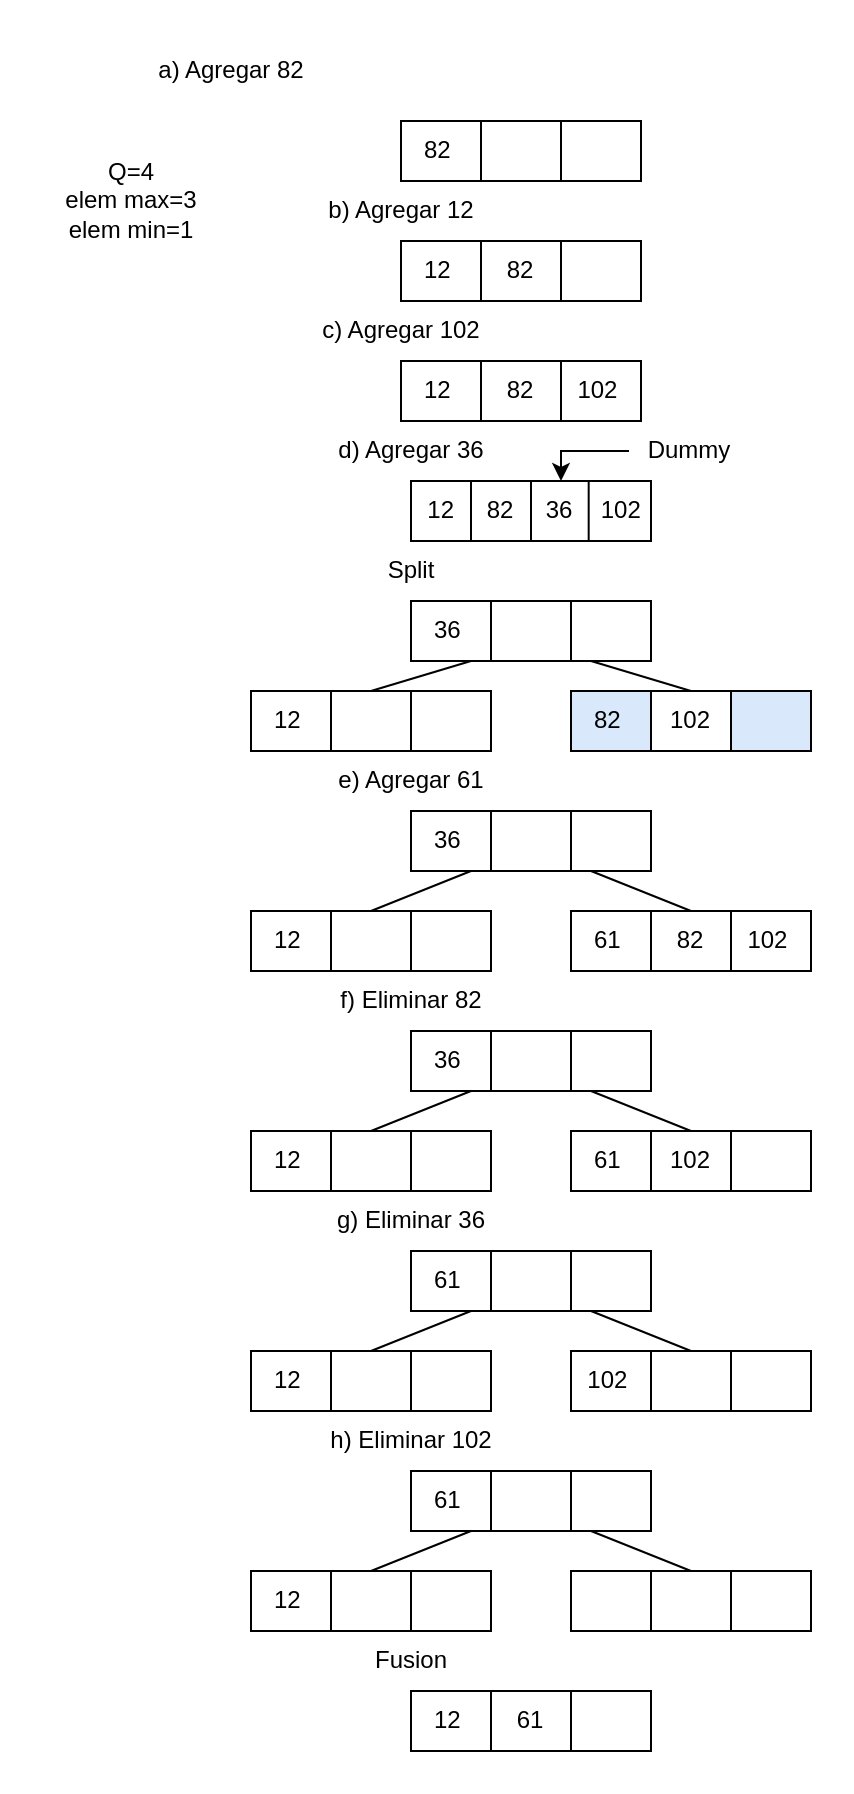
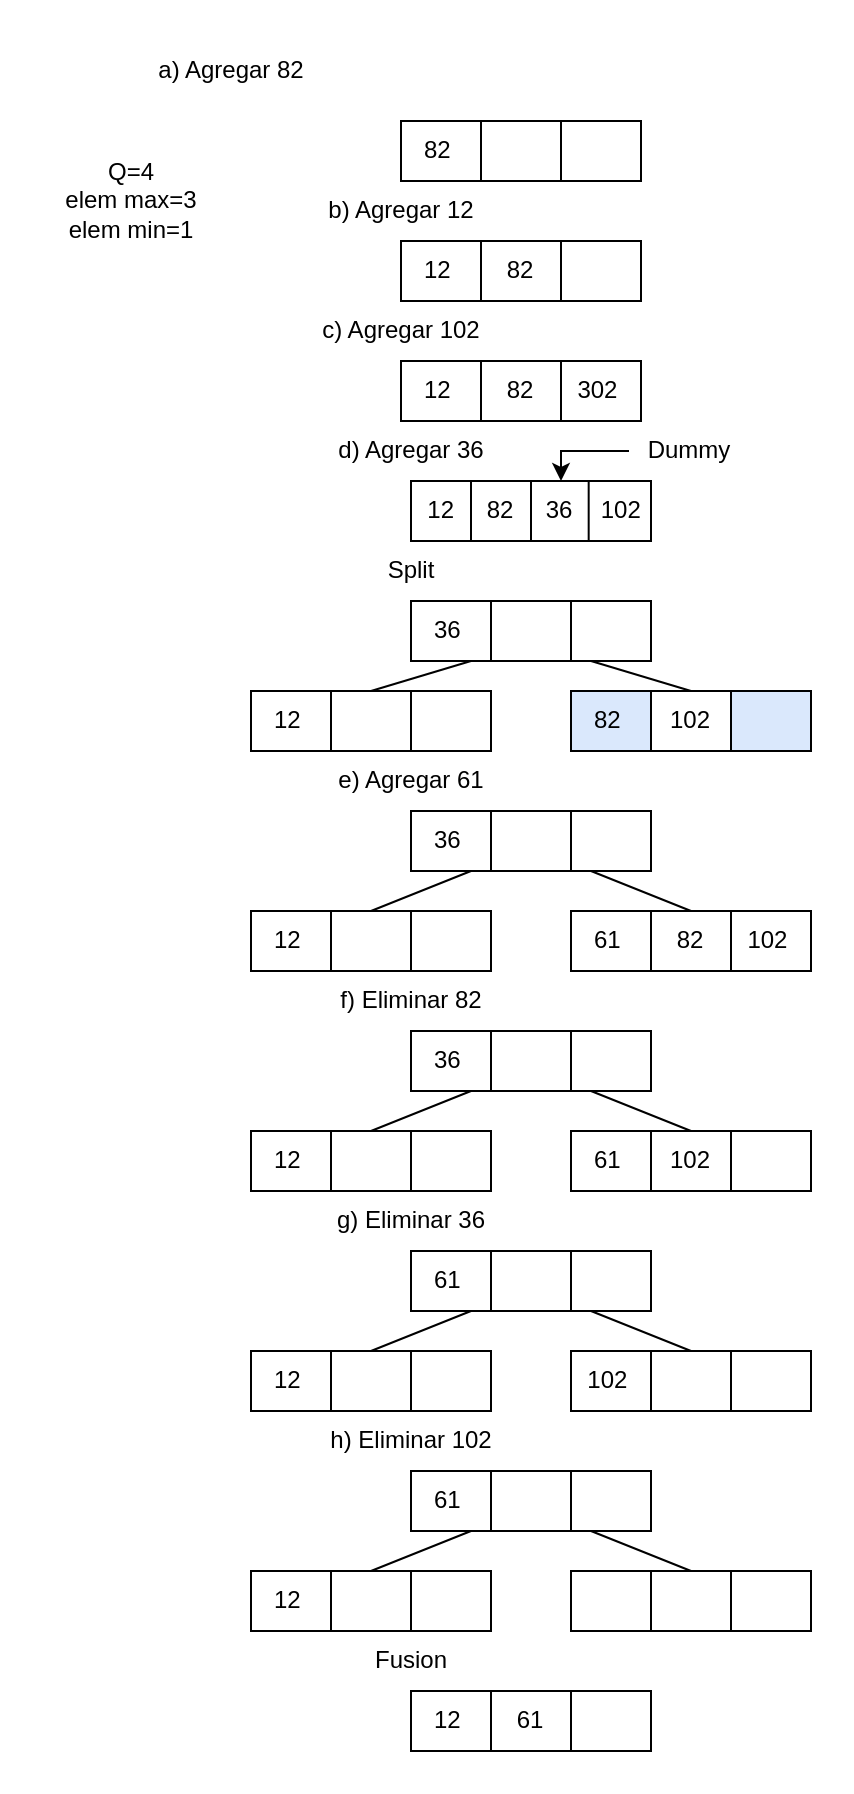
node "12 82 102": label "12 82 102" -> "12 82 302"
